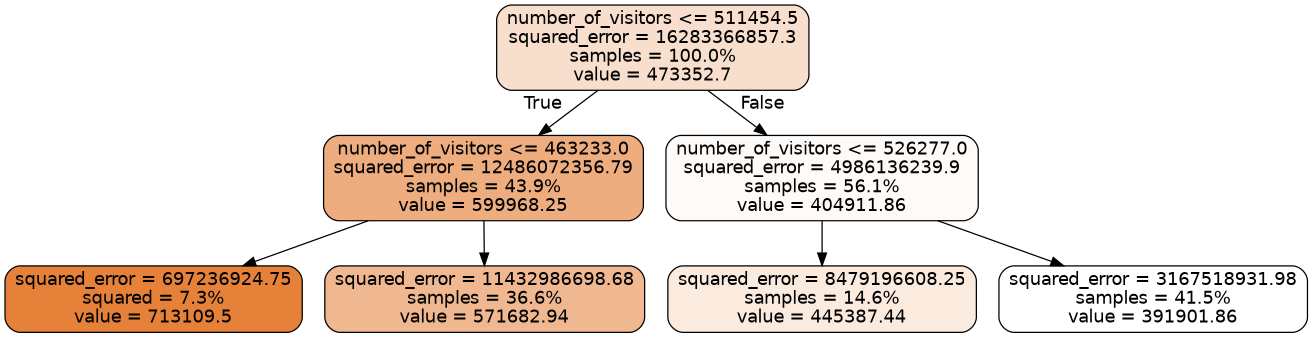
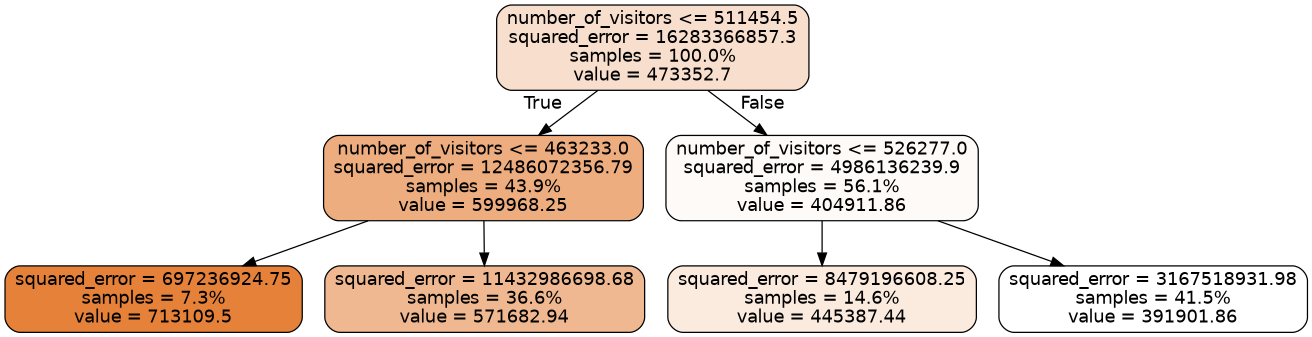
node "squared_error = 697236924.75 squared = 7.3% value = 713109.5": label "squared_error = 697236924.75 squared = 7.3% value = 713109.5" -> "squared_error = 697236924.75 samples = 7.3% value = 713109.5"
